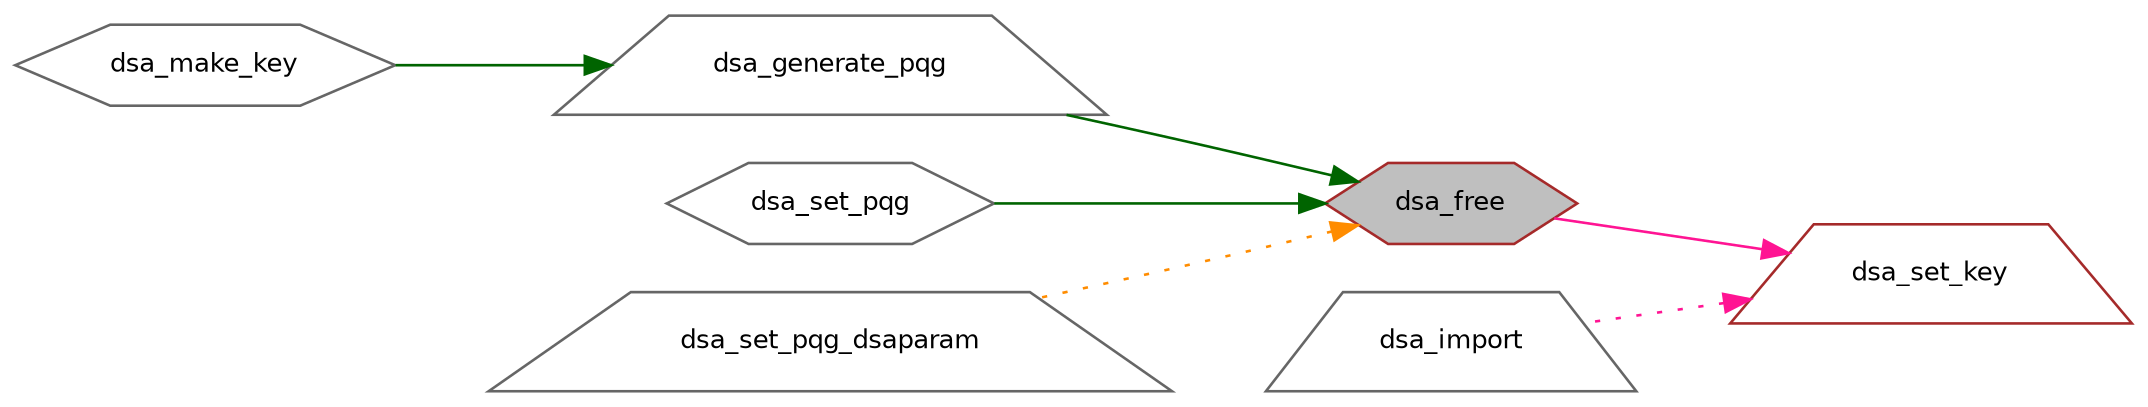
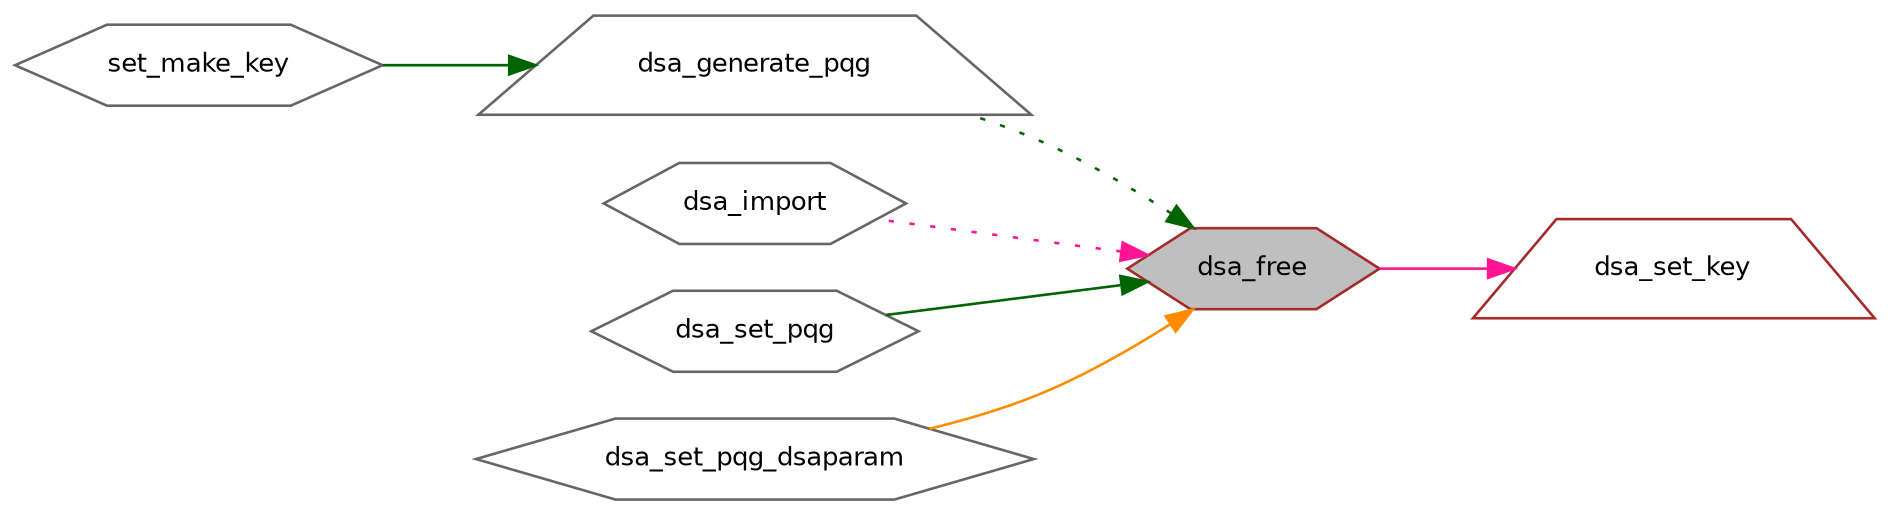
node "dsa_make_key": label "dsa_make_key" -> "set_make_key"
edge "dsa_generate_pqg" -> "dsa_free": style solid -> dotted
edge "dsa_set_pqg_dsaparam" -> "dsa_free": style dotted -> solid
edge "dsa_import" -> "dsa_set_key": now "dsa_import" -> "dsa_free"
node "dsa_set_pqg_dsaparam": shape trapezium -> hexagon
node "dsa_import": shape trapezium -> hexagon
